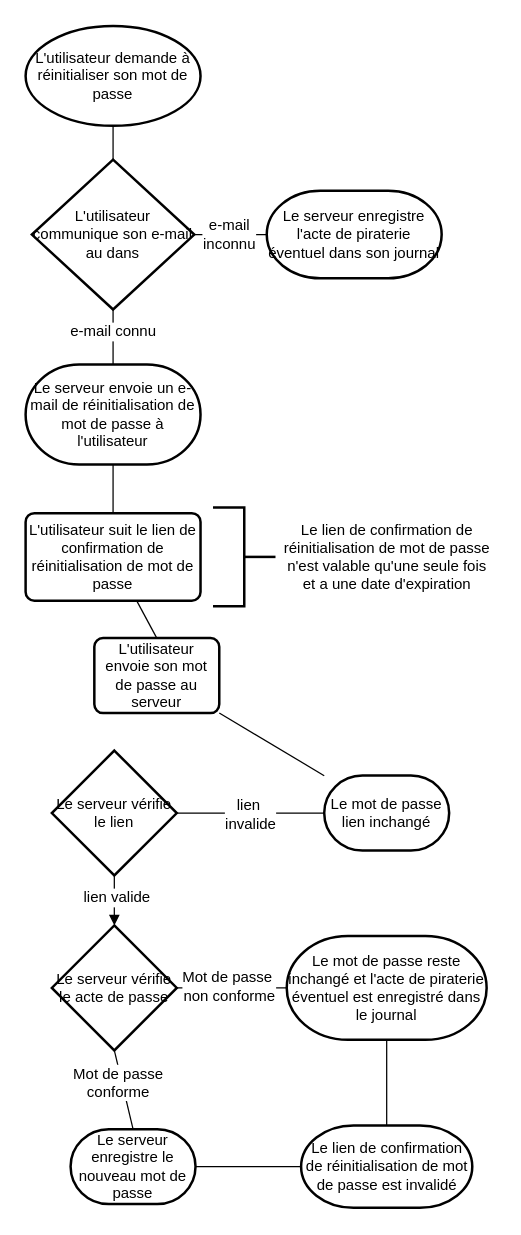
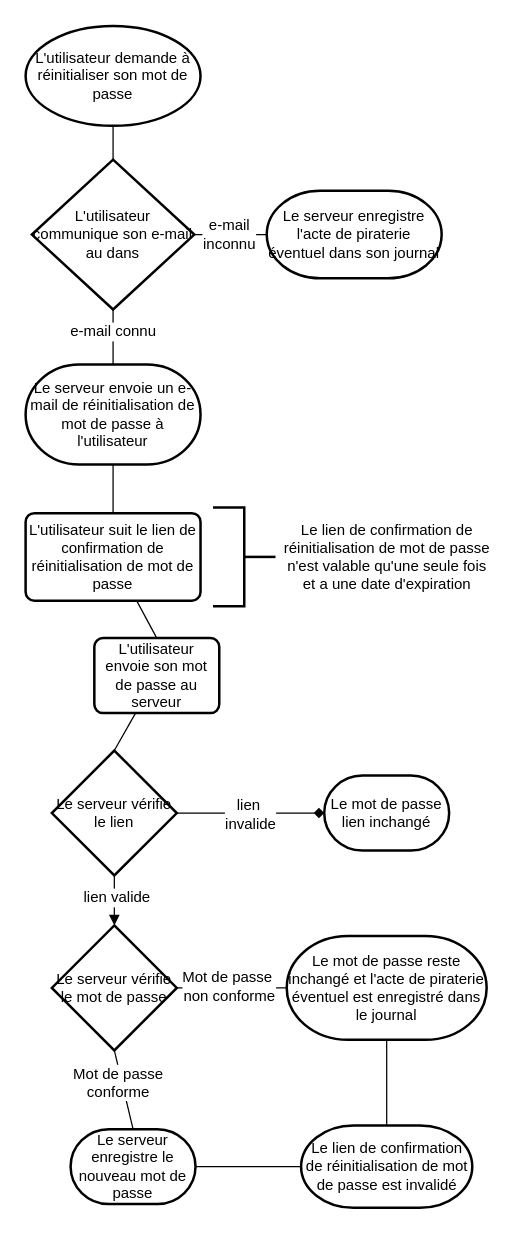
edge "L'utilisateur envoie son mot de passe au serveur" -- "Le mot de passe lien inchangé": now "L'utilisateur envoie son mot de passe au serveur" -- "Le serveur vérifie le lien"
edge "Le serveur vérifie le lien" -- "Le mot de passe lien inchangé": arrowhead none -> diamond
node "Le serveur vérifie le acte de passe": label "Le serveur vérifie le acte de passe" -> "Le serveur vérifie le mot de passe"
